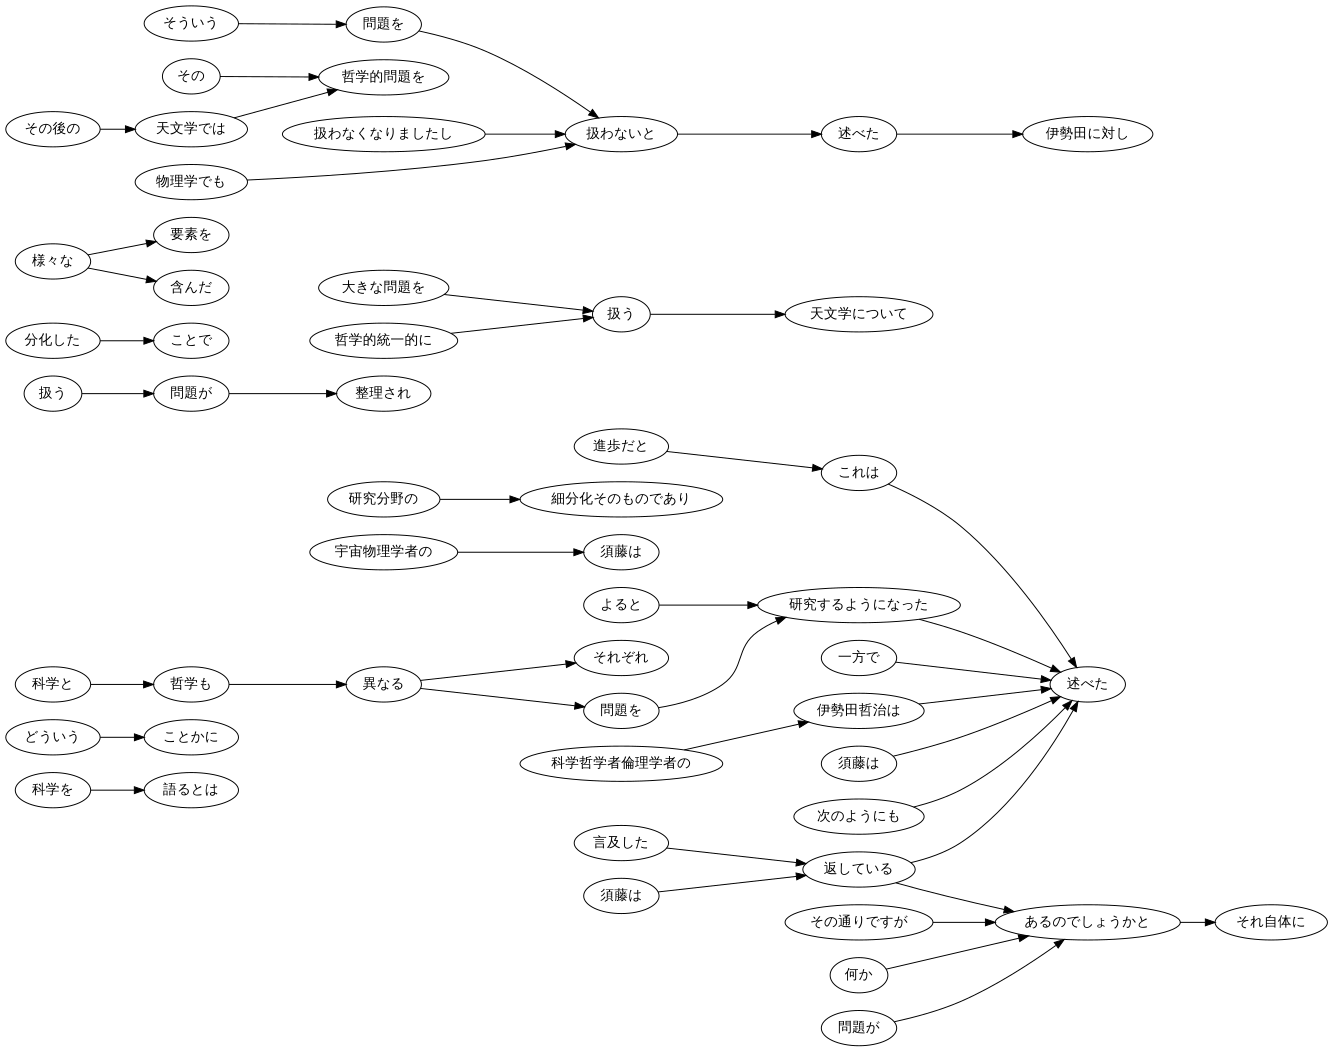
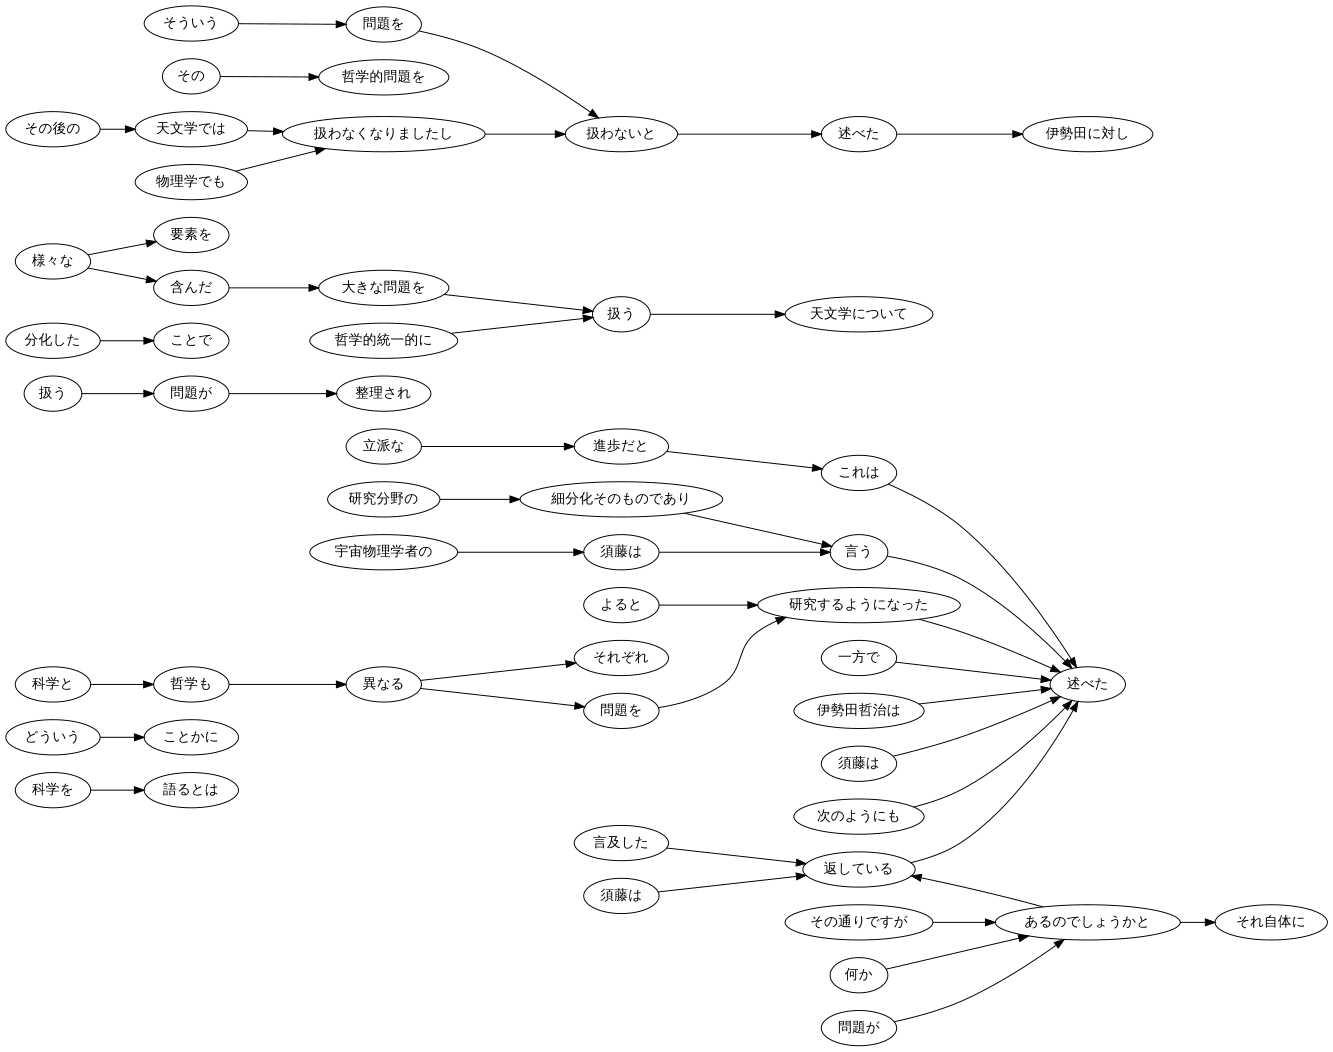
edge "天文学では" -> "哲学的問題を": now "天文学では" -> "扱わなくなりましたし"
edge "物理学でも" -> "扱わないと": now "物理学でも" -> "扱わなくなりましたし"
edge "含んだ" -> "大きな問題を": added
node "立派な": added
node "言う": added
node "科学哲学者倫理学者の": removed
edge "返している" -> "あるのでしょうかと": reversed
